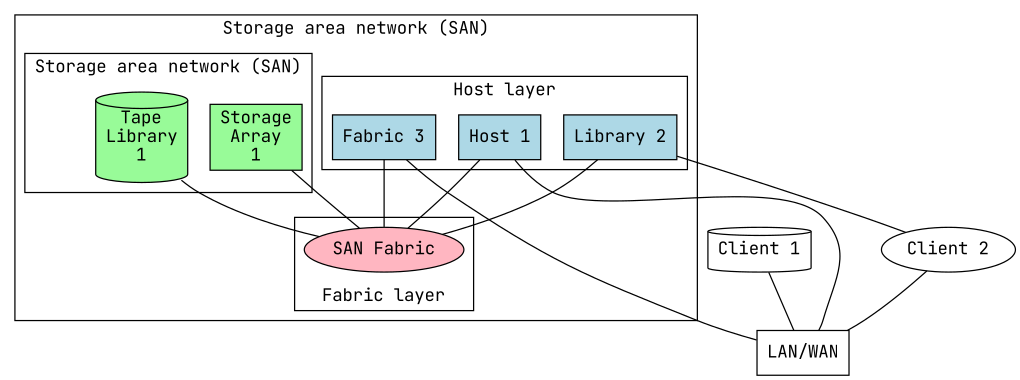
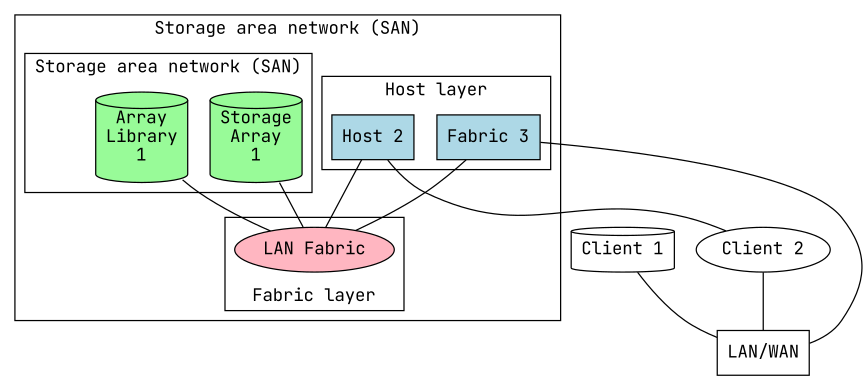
node "Tape Library 1": label "Tape Library 1" -> "Array Library 1"
node "Storage Array 1": shape box -> cylinder
node "Host 1": removed
node "Library 2": label "Library 2" -> "Host 2"
node "SAN Fabric": label "SAN Fabric" -> "LAN Fabric"
